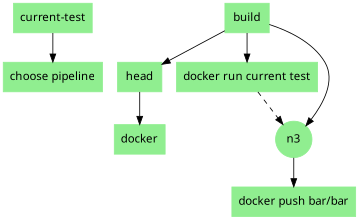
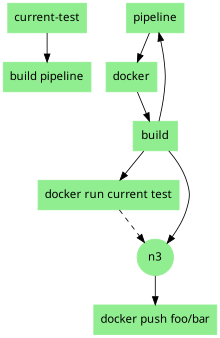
node "choose pipeline": label "choose pipeline" -> "build pipeline"
node "head": label "head" -> "pipeline"
edge "docker" -> "build": added
node "docker push bar/bar": label "docker push bar/bar" -> "docker push foo/bar"
